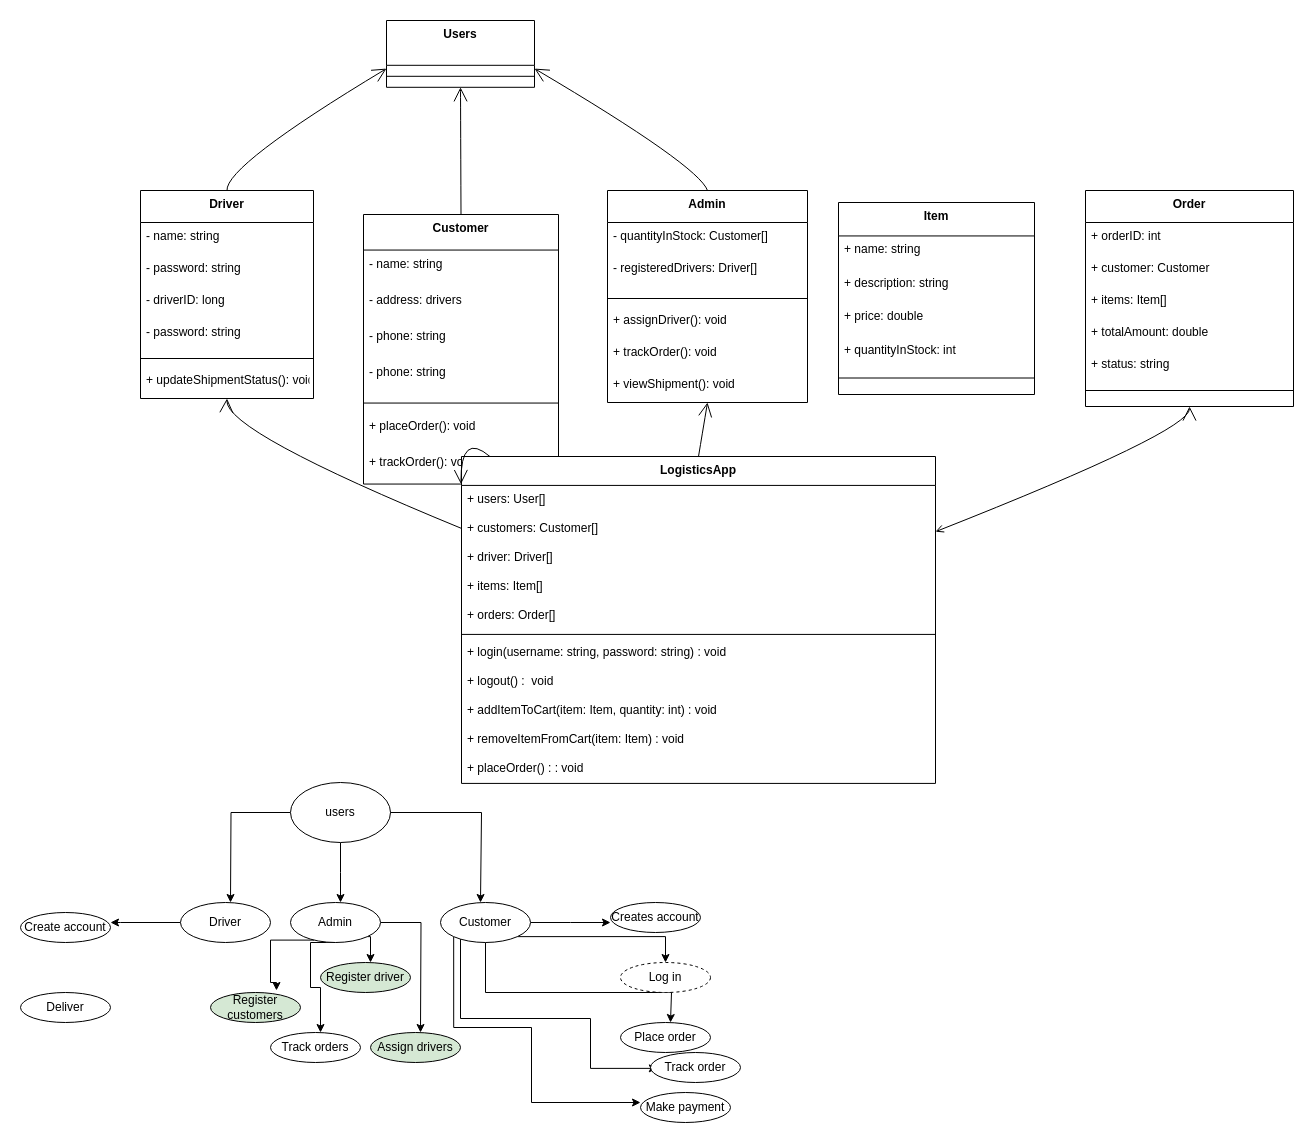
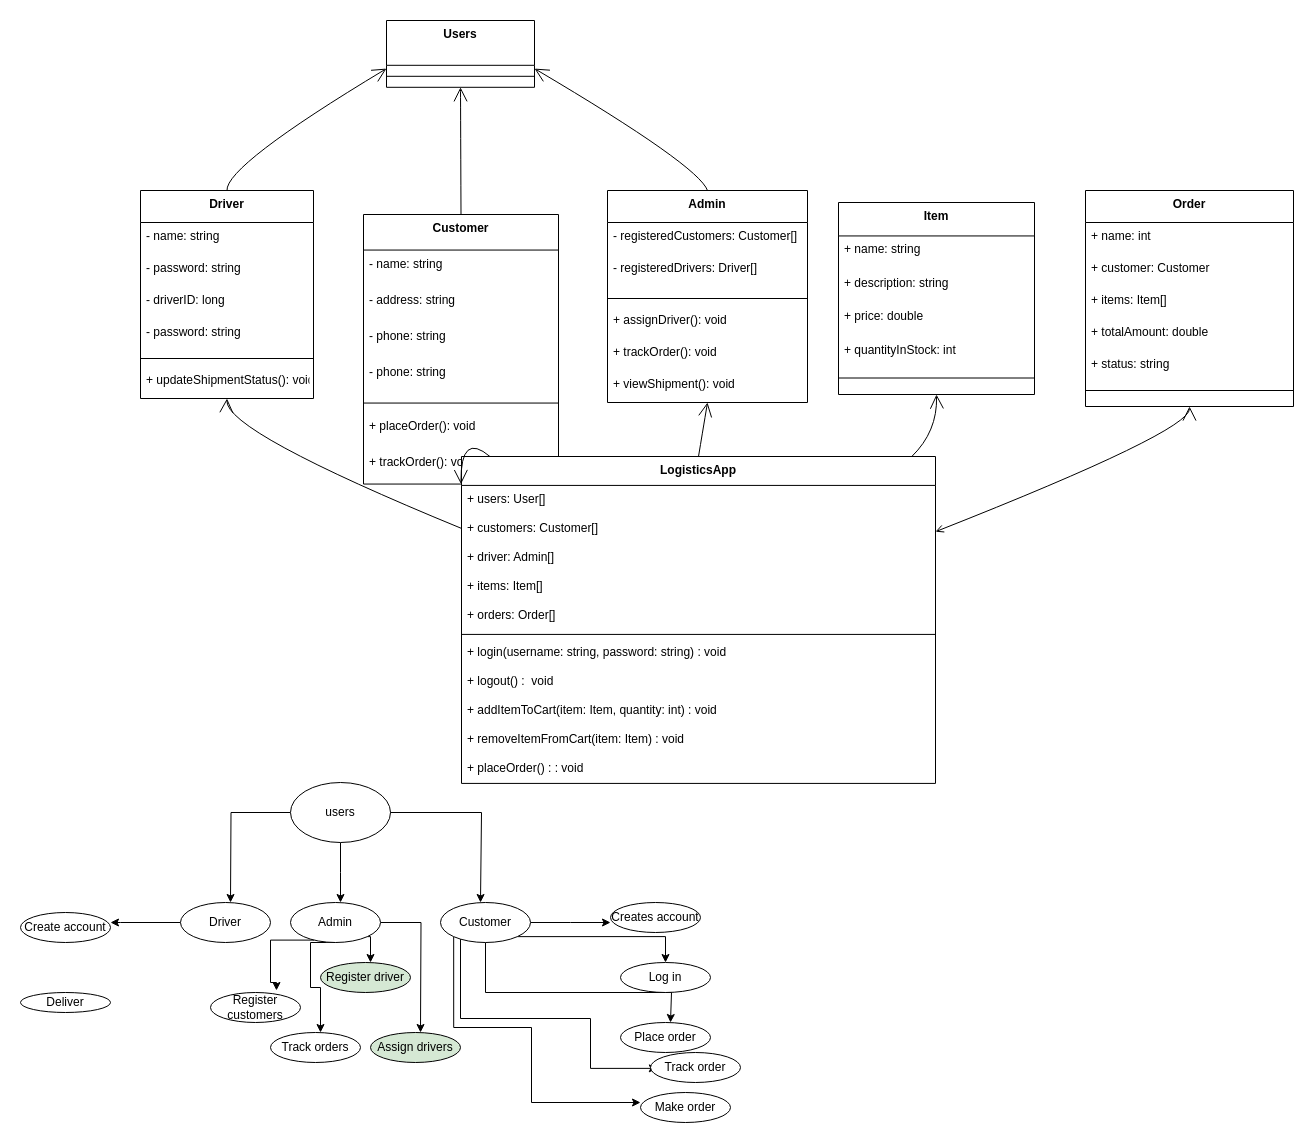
node "- quantityInStock: Customer[]": label "- quantityInStock: Customer[]" -> "- registeredCustomers: Customer[]"
node "+ orderID: int": label "+ orderID: int" -> "+ name: int"
node "- address: drivers": label "- address: drivers" -> "- address: string"
edge "LogisticsApp" -> "Item": added
node "+ driver: Driver[]": label "+ driver: Driver[]" -> "+ driver: Admin[]"
node "Log in": style dashed -> solid
node "Deliver": size 90x30 -> 90x20
node "Register customers": fillcolor #d5e8d4 -> #ffffff
node "Make payment": label "Make payment" -> "Make order"
